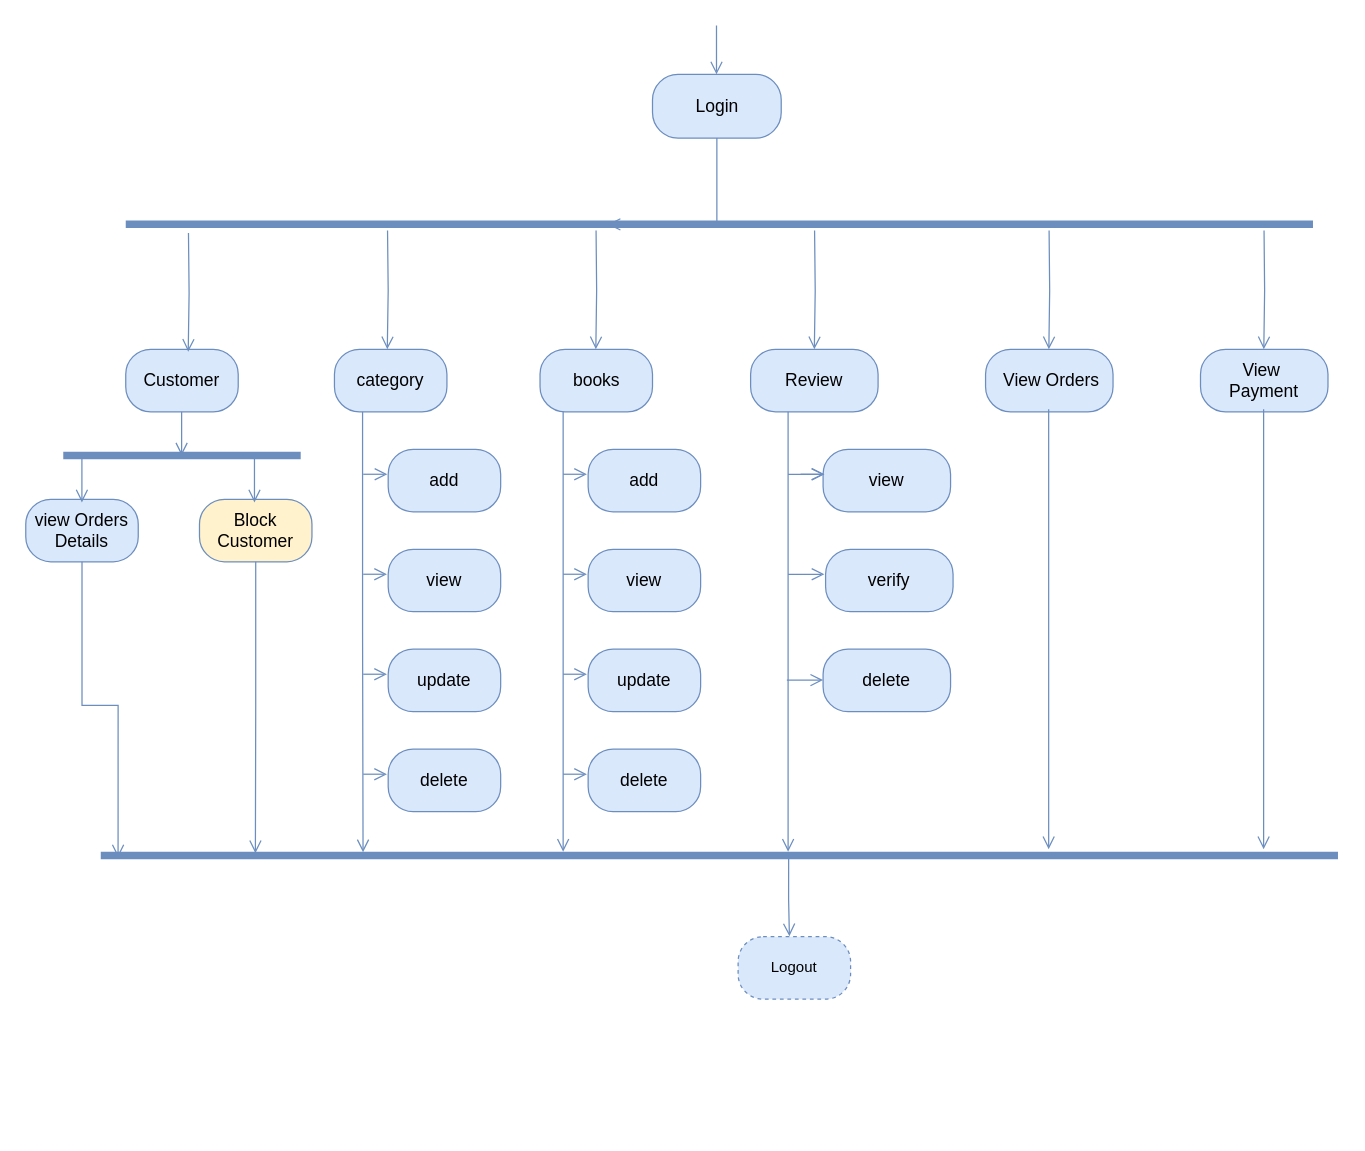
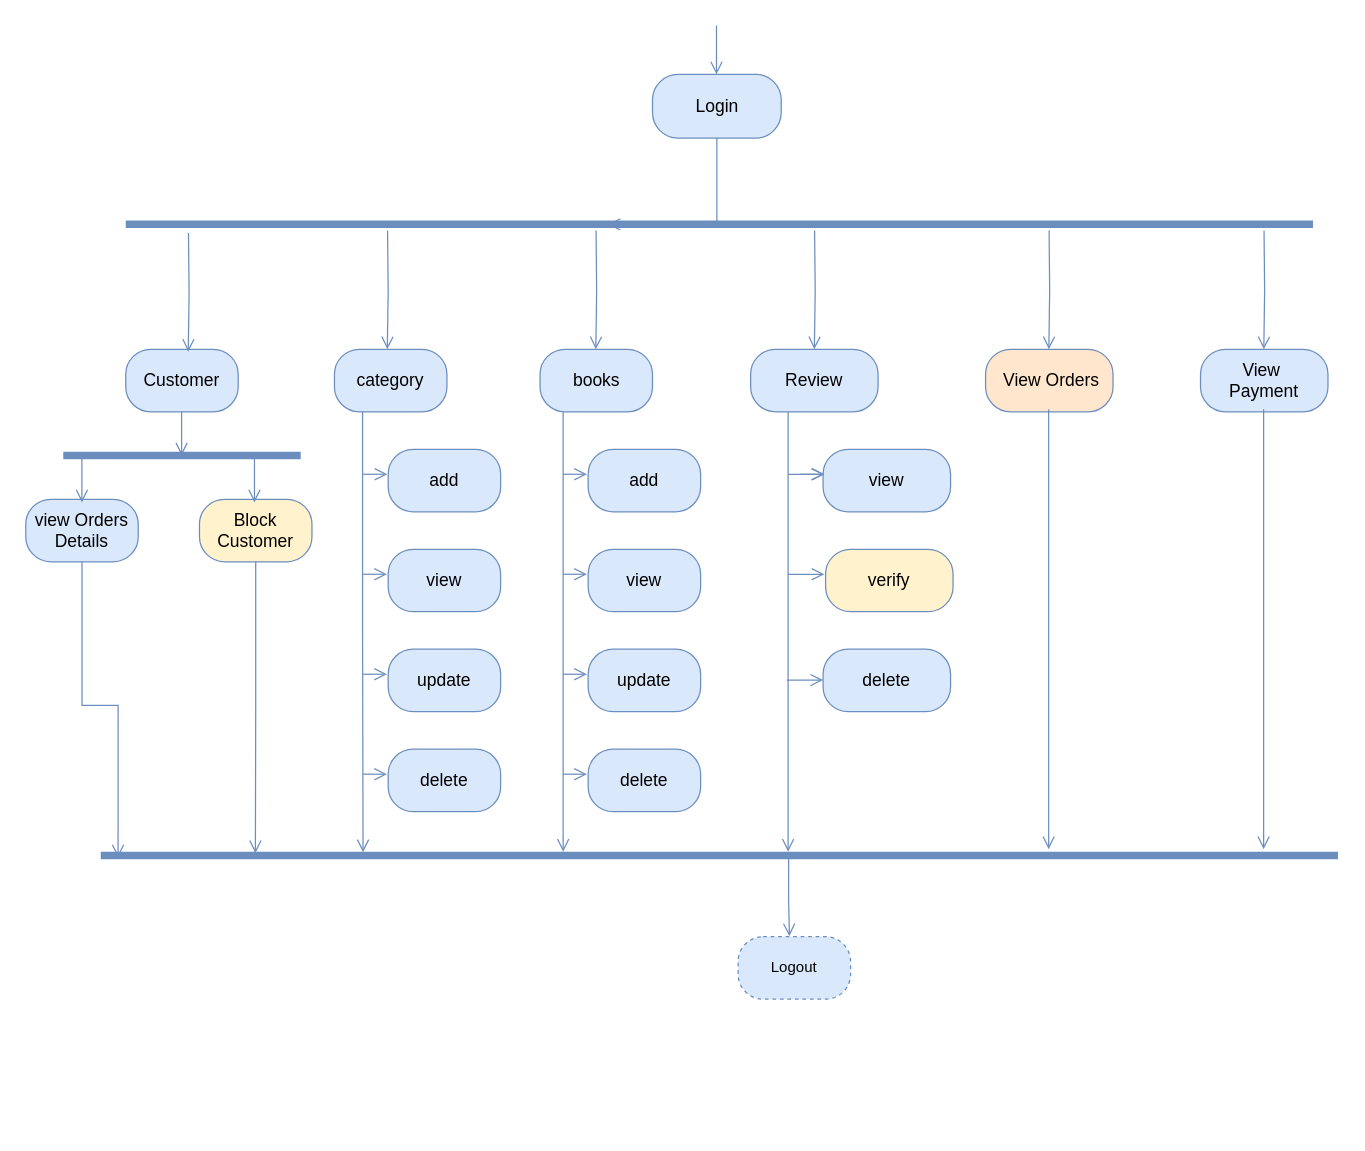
node "View Orders": fillcolor #dae8fc -> #ffe6cc
node "verify": fillcolor #dae8fc -> #fff2cc
